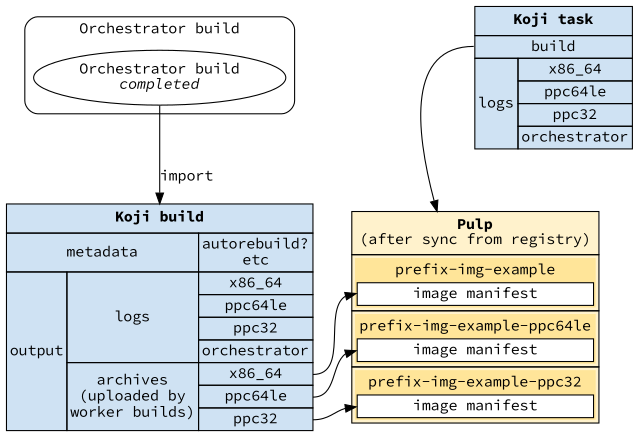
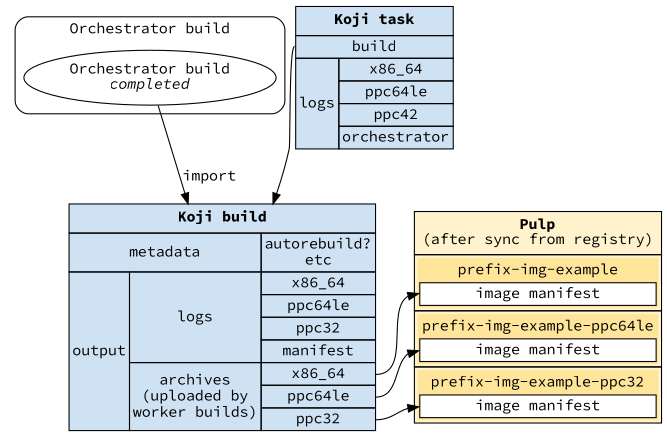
edge "Koji task" -> "Pulp": now "Koji task" -> "Koji build"
node "Koji task": text "ppc32" -> "ppc42"
node "Koji build": text "orchestrator" -> "manifest"
